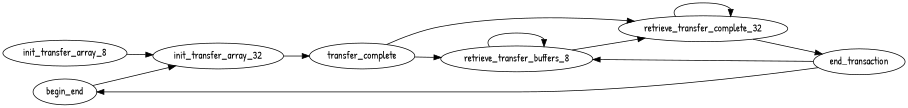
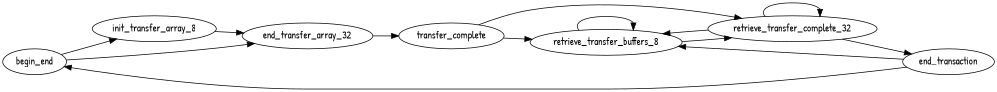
edge "retrieve_transfer_complete_32" -> "retrieve_transfer_buffers_8": added
edge "begin_end" -> "init_transfer_array_8": added
node "init_transfer_array_32": label "init_transfer_array_32" -> "end_transfer_array_32"
